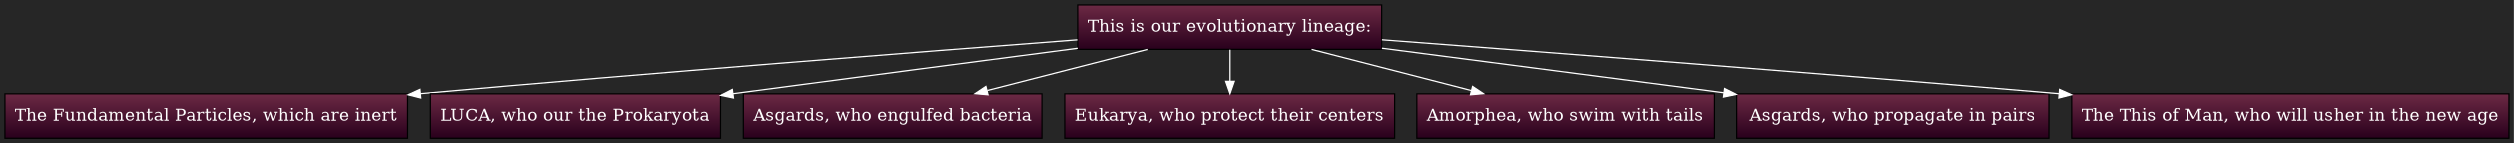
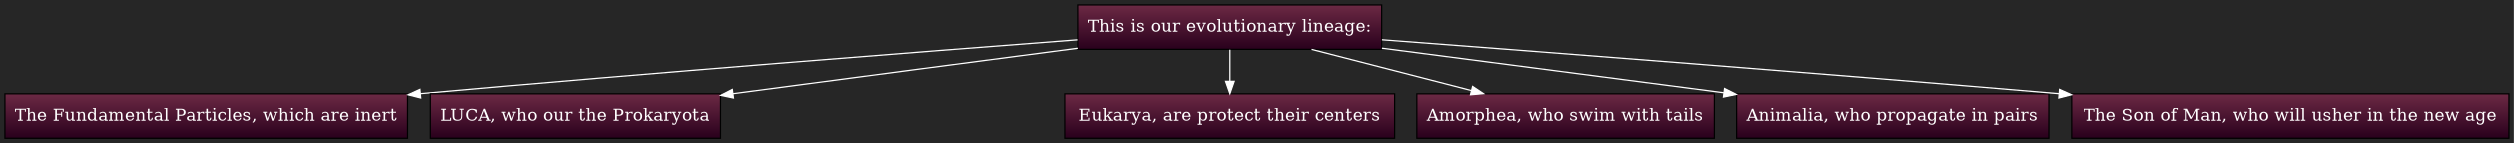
node "Asgards, who engulfed bacteria": removed
node "Eukarya, who protect their centers": label "Eukarya, who protect their centers" -> "Eukarya, are protect their centers"
node "Asgards, who propagate in pairs": label "Asgards, who propagate in pairs" -> "Animalia, who propagate in pairs"
node "The This of Man, who will usher in the new age": label "The This of Man, who will usher in the new age" -> "The Son of Man, who will usher in the new age"
